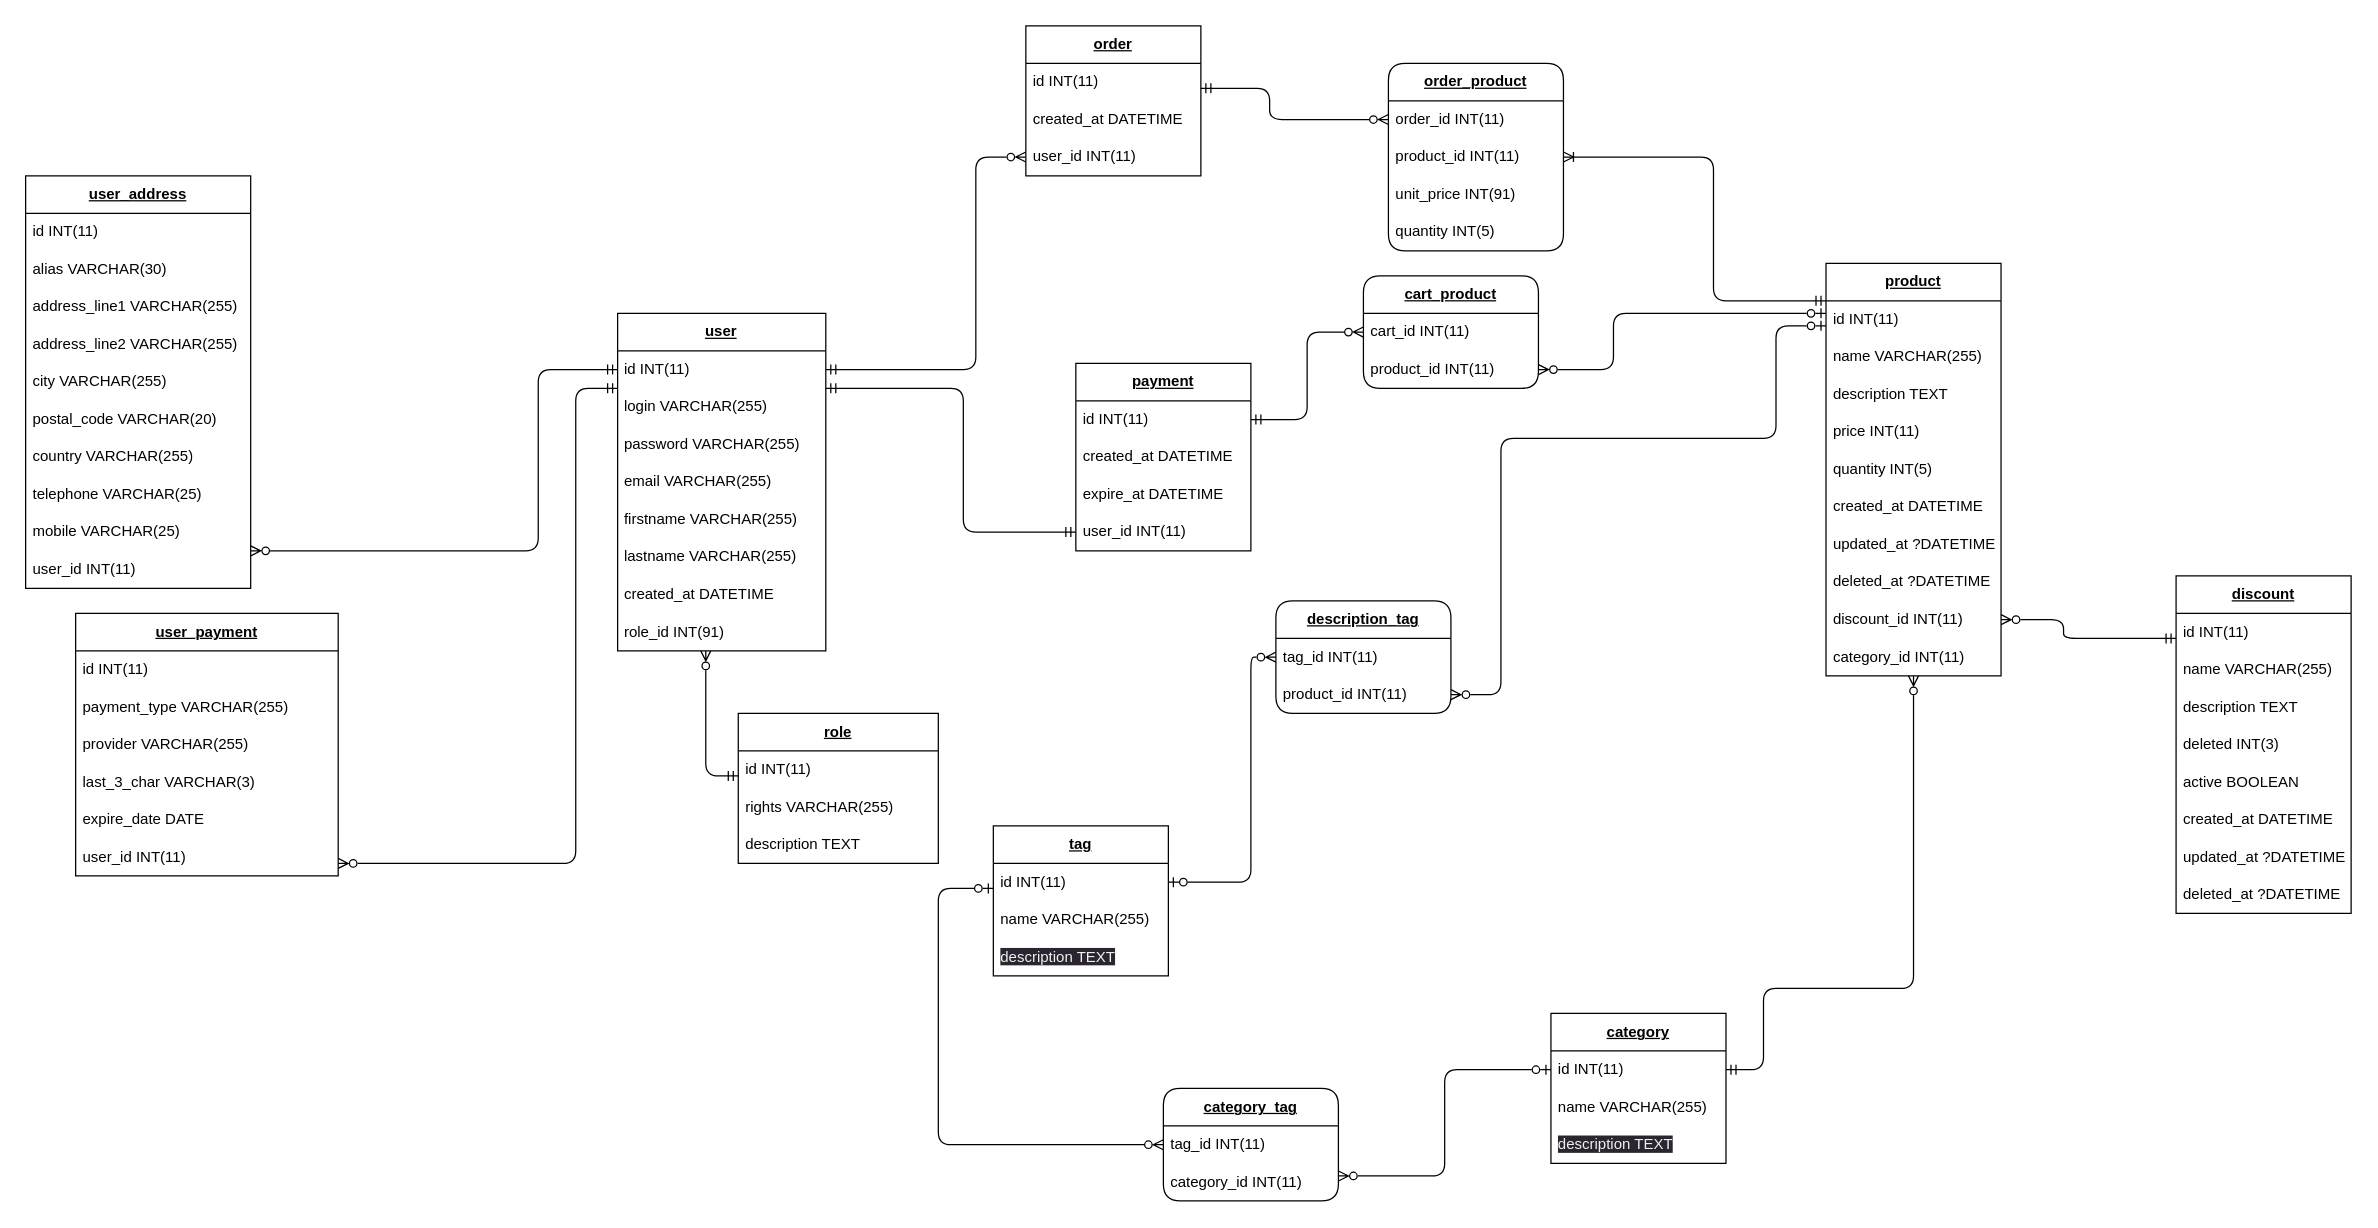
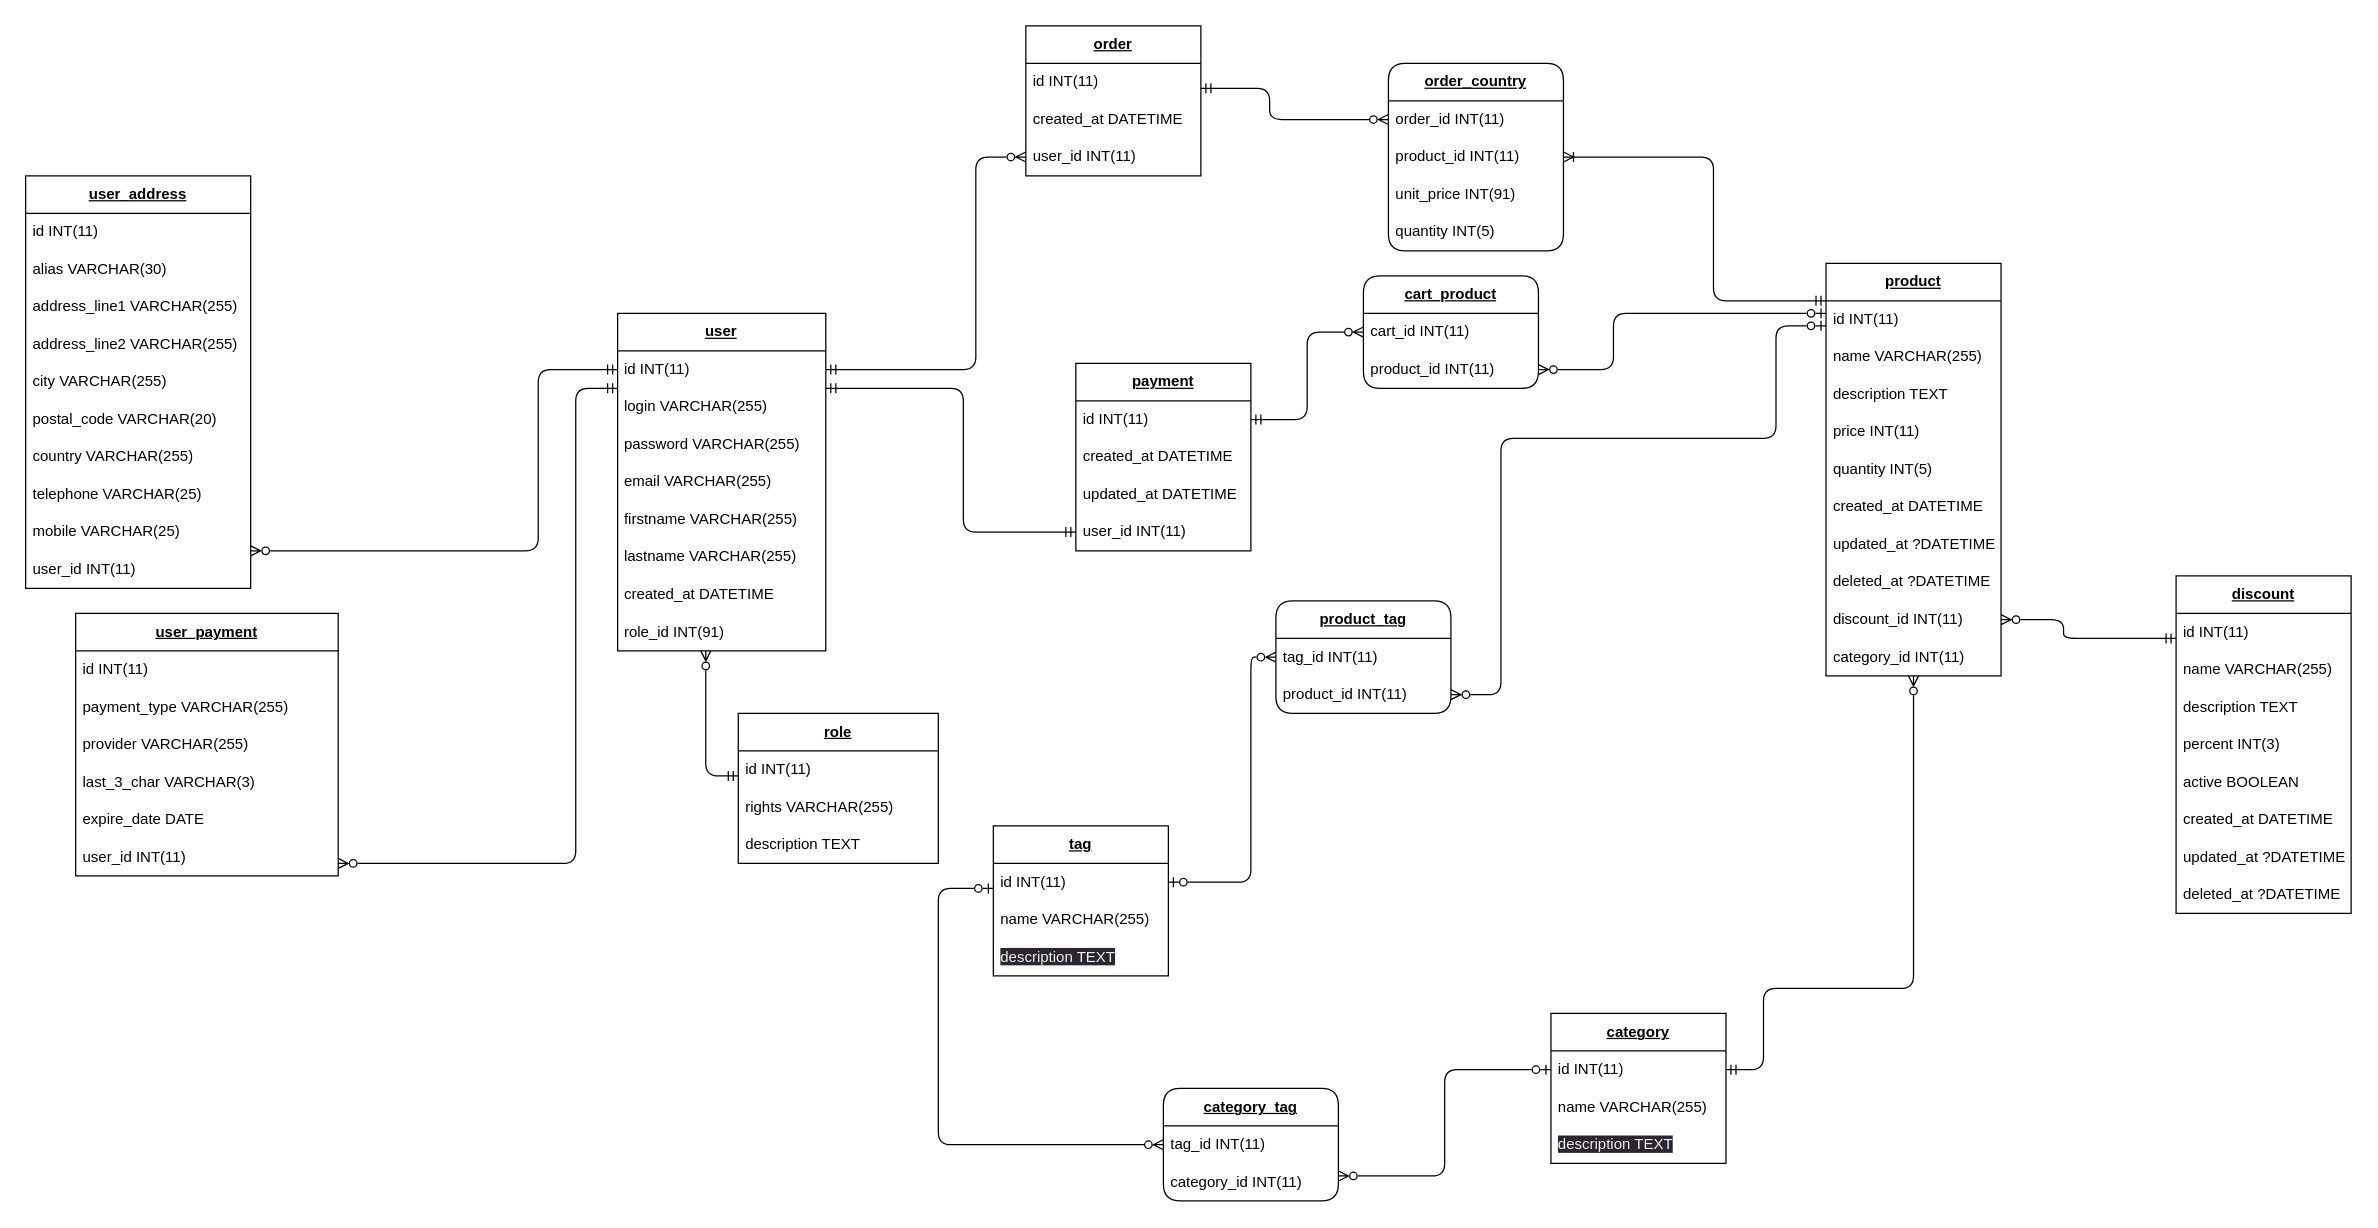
node "order_product": label "order_product" -> "order_country"
node "expire_at DATETIME": label "expire_at DATETIME" -> "updated_at DATETIME"
node "description_tag": label "description_tag" -> "product_tag"
node "deleted INT(3)": label "deleted INT(3)" -> "percent INT(3)"
